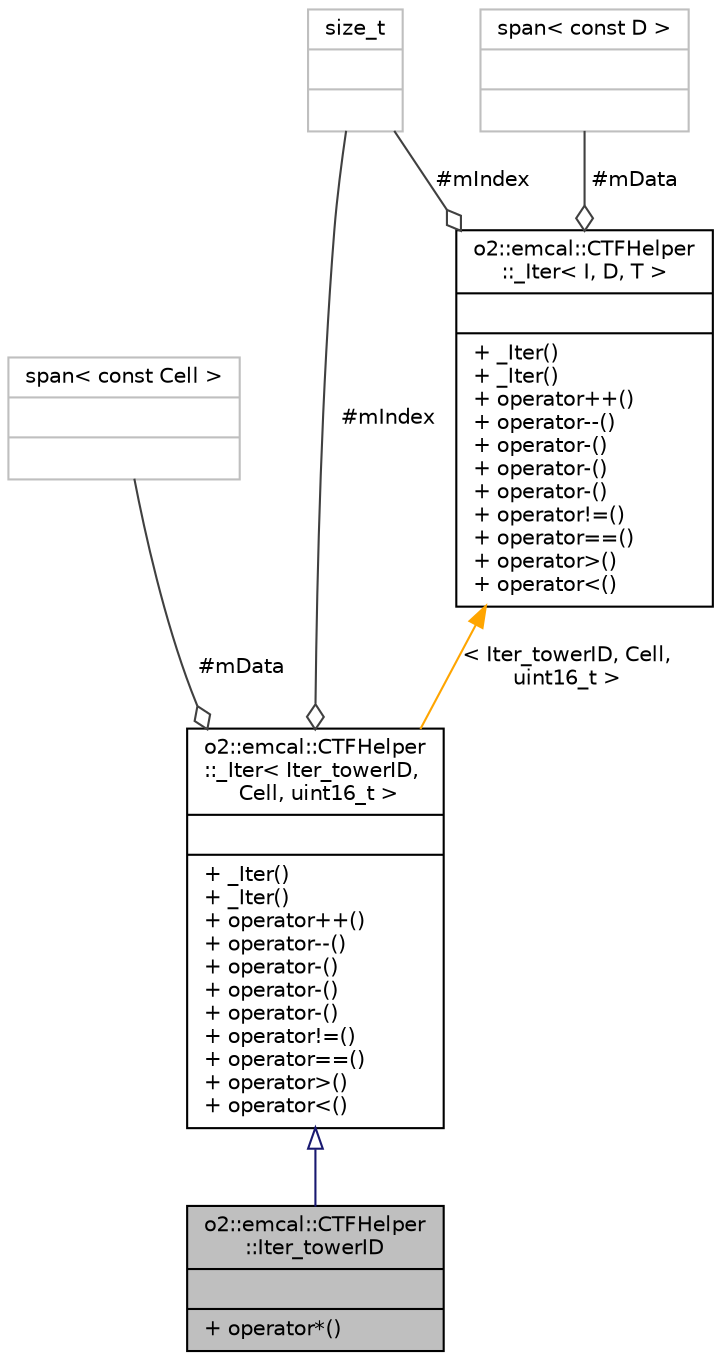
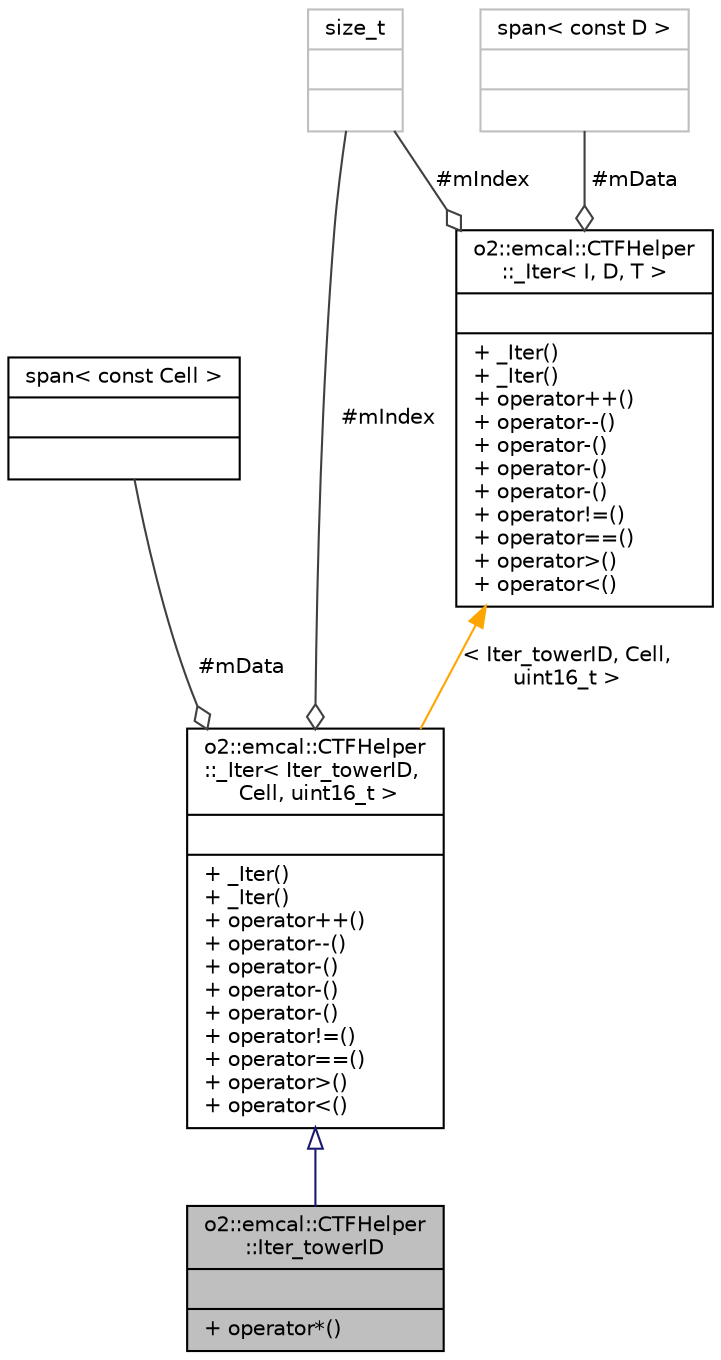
node "span< const Cell >": color grey75 -> black
